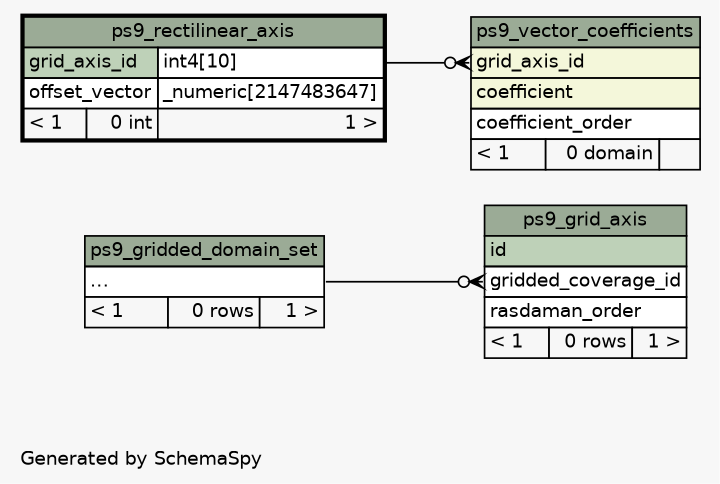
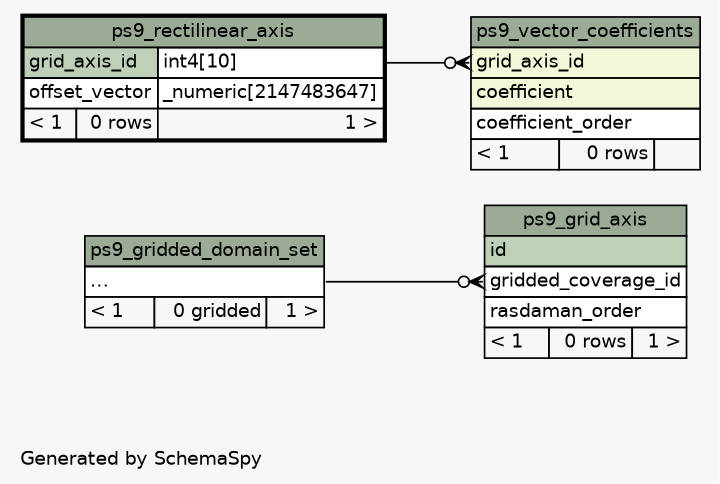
node "ps9_rectilinear_axis": text "0 int" -> "0 rows"
node "ps9_vector_coefficients": text "0 domain" -> "0 rows"
node "ps9_gridded_domain_set": text "0 rows" -> "0 gridded"
